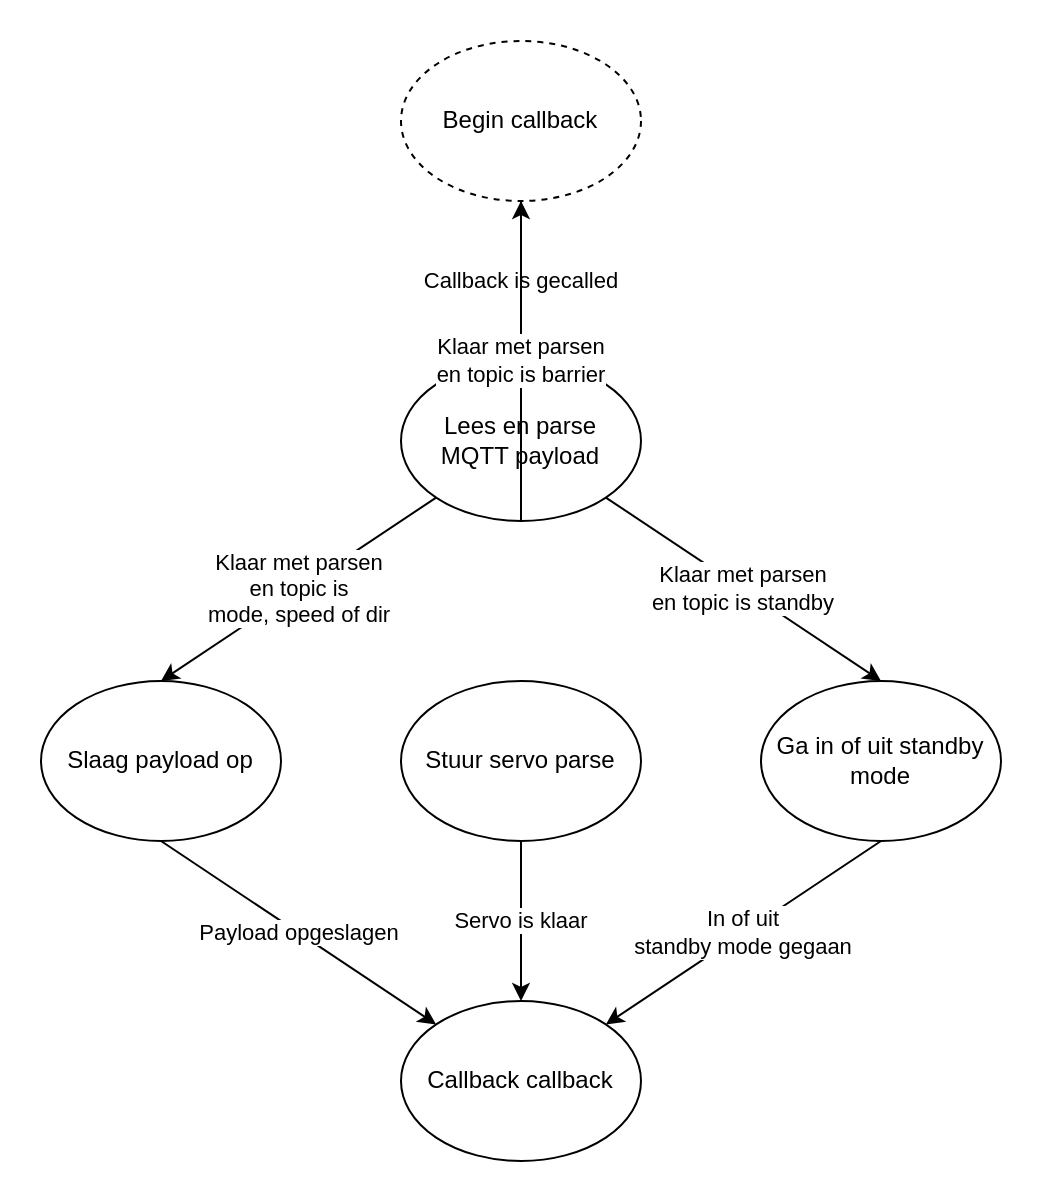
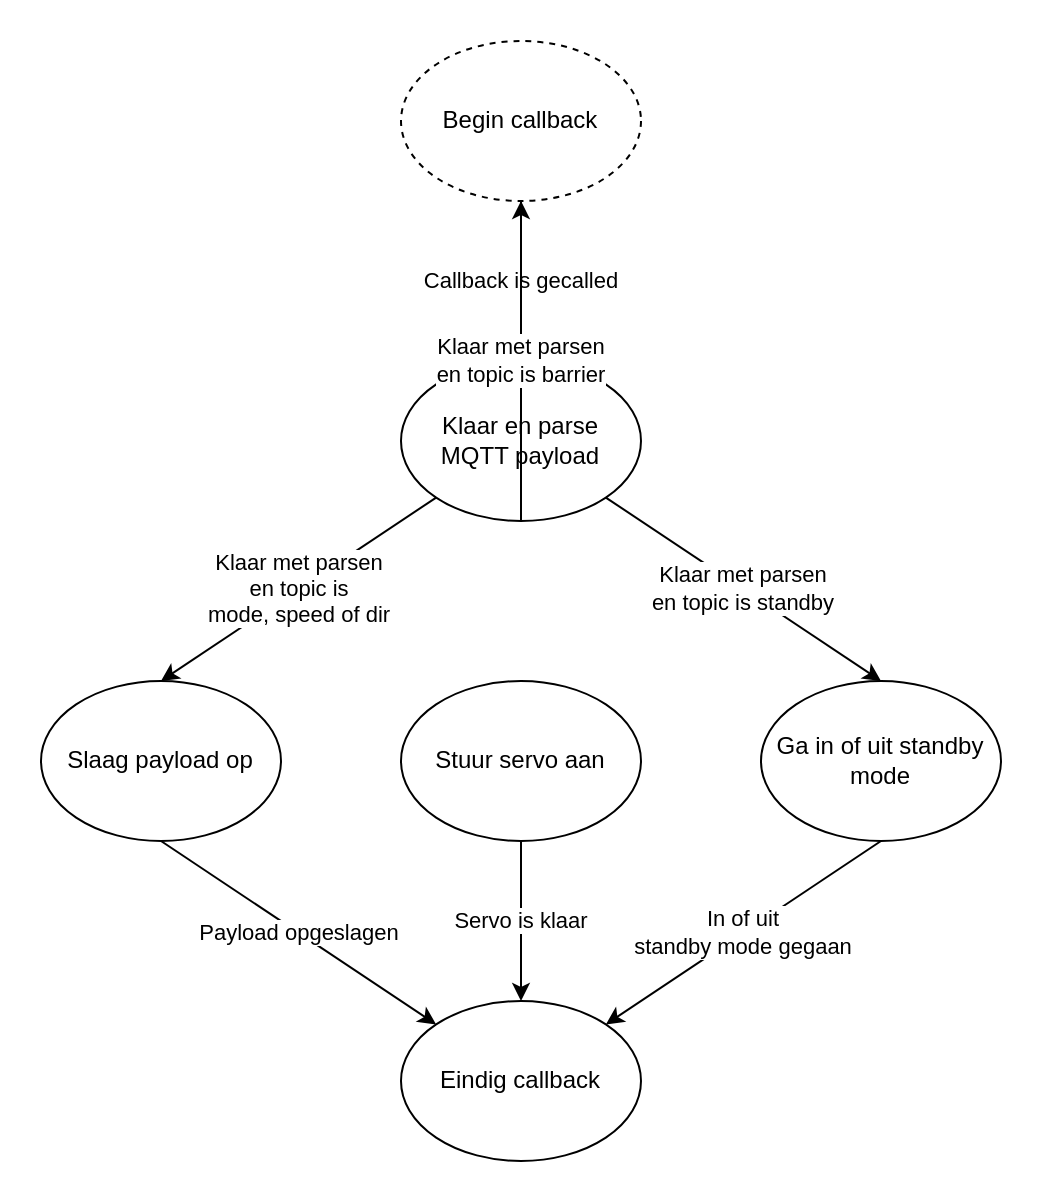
node "Lees en parse MQTT payload": label "Lees en parse MQTT payload" -> "Klaar en parse MQTT payload"
node "Stuur servo parse": label "Stuur servo parse" -> "Stuur servo aan"
node "Callback callback": label "Callback callback" -> "Eindig callback"
